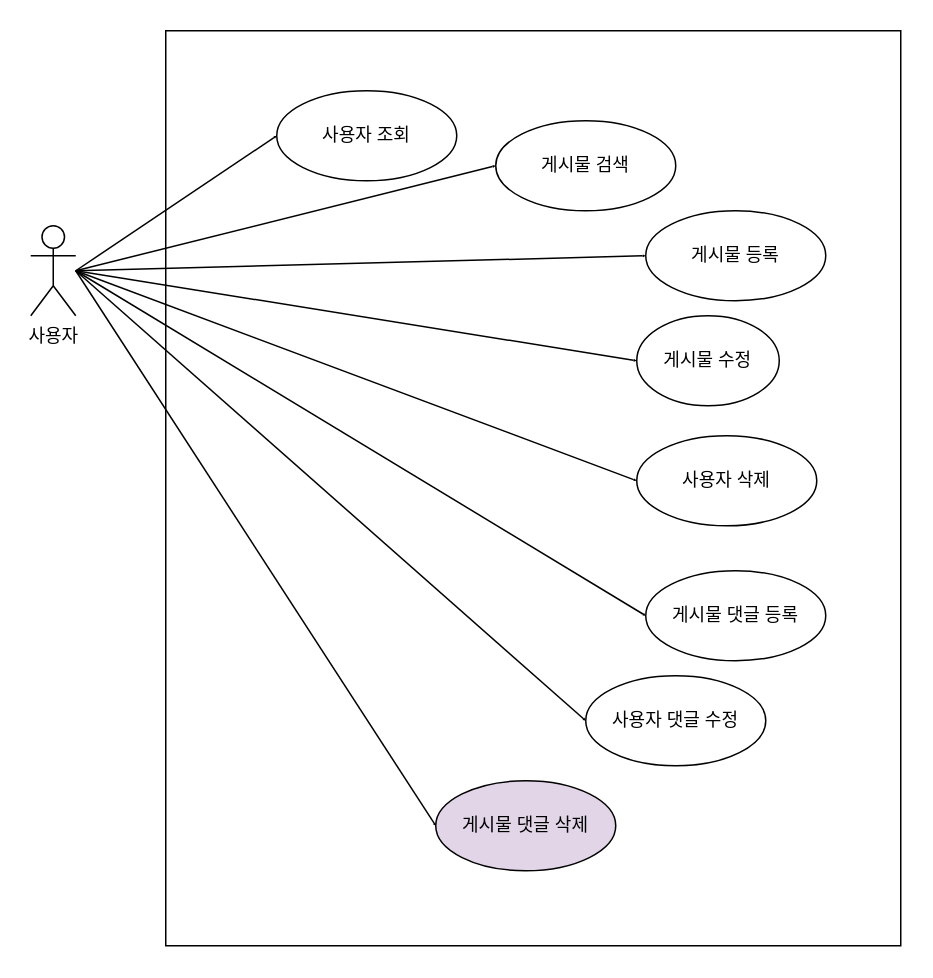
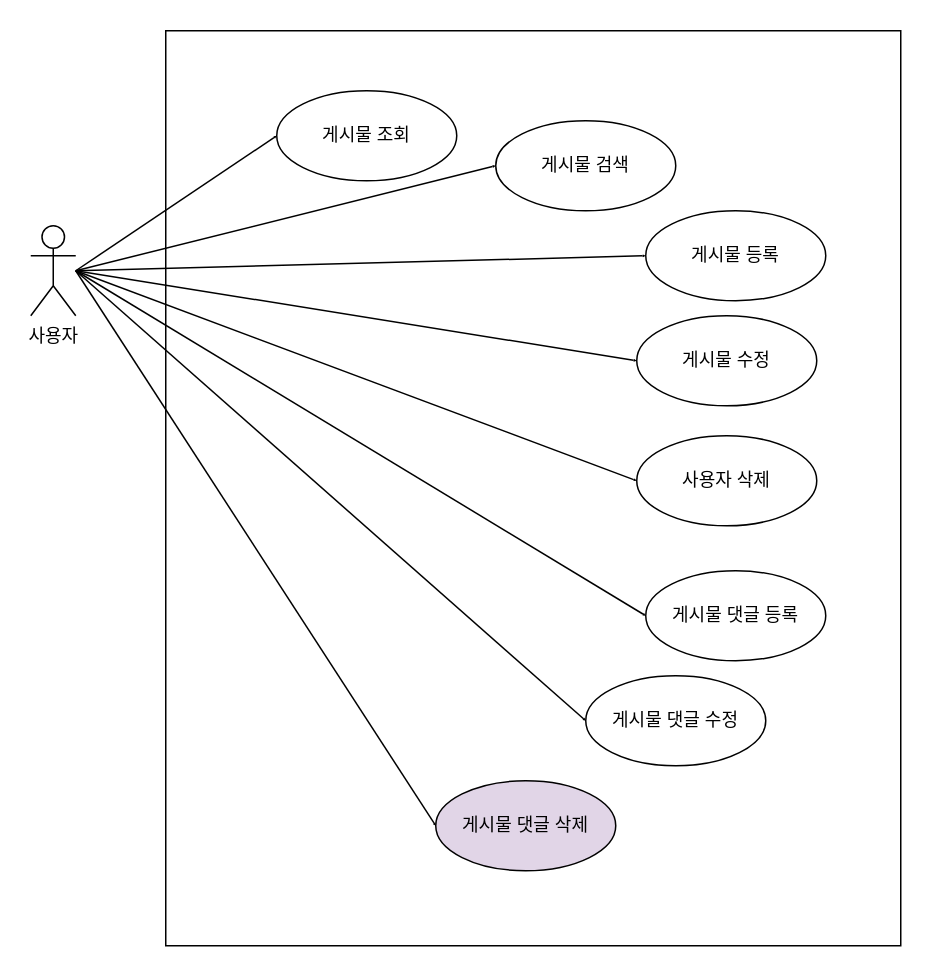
node "사용자 조회": label "사용자 조회" -> "게시물 조회"
node "게시물 수정": size 143x90 -> 180x90
node "사용자 댓글 수정": label "사용자 댓글 수정" -> "게시물 댓글 수정"
